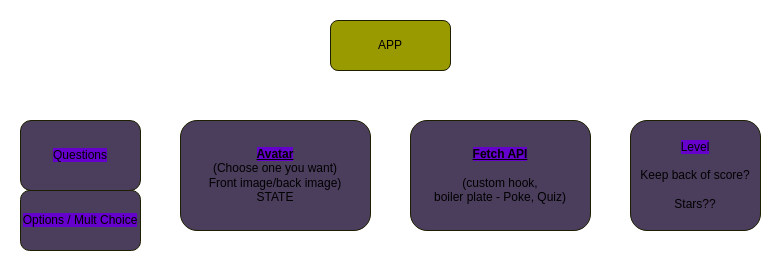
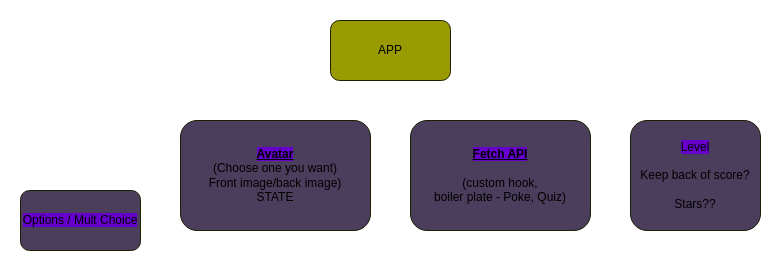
node "APP": size 120x50 -> 120x60
node "Questions": removed
